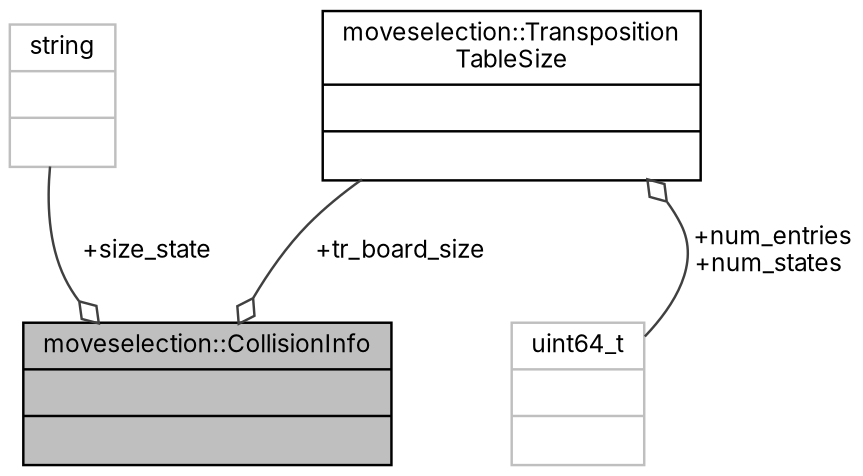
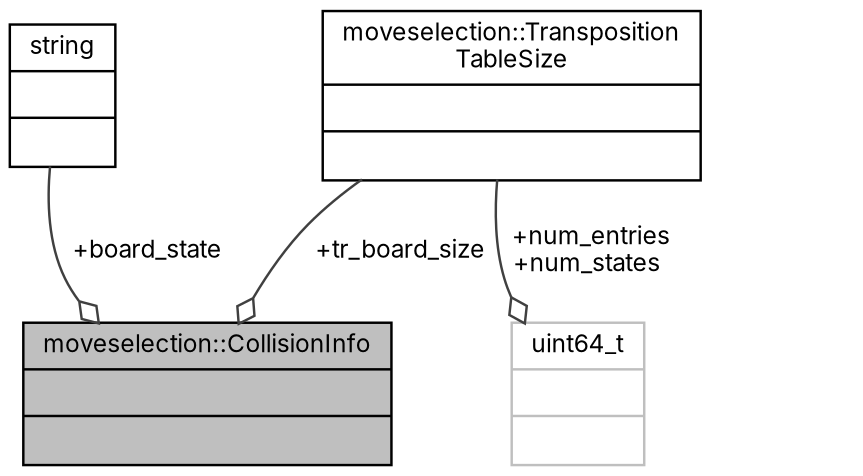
node "string": color grey75 -> black
edge "string" -> "moveselection::CollisionInfo": label " +size_state" -> " +board_state"
edge "uint64_t" -> "moveselection::Transposition": reversed
